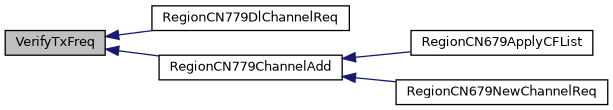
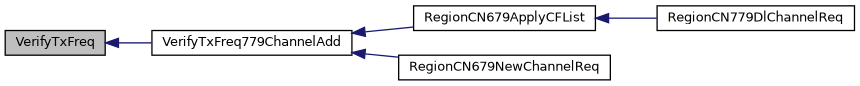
edge "RegionCN779DlChannelReq" -> "VerifyTxFreq": now "RegionCN779DlChannelReq" -> "RegionCN679ApplyCFList"
node "RegionCN779ChannelAdd": label "RegionCN779ChannelAdd" -> "VerifyTxFreq779ChannelAdd"
